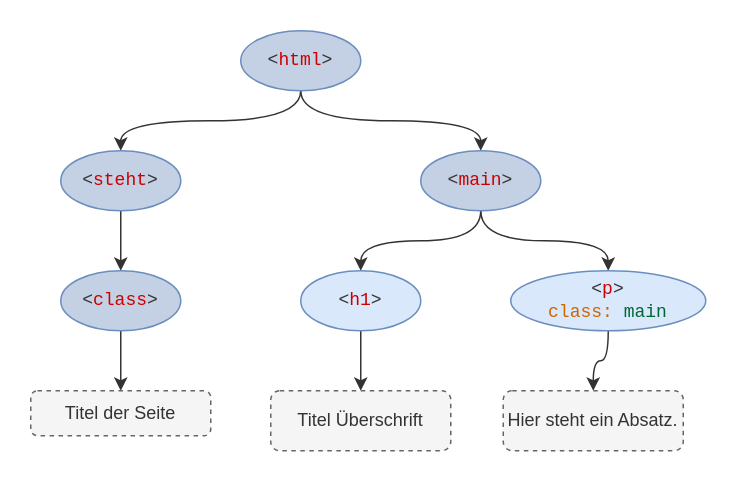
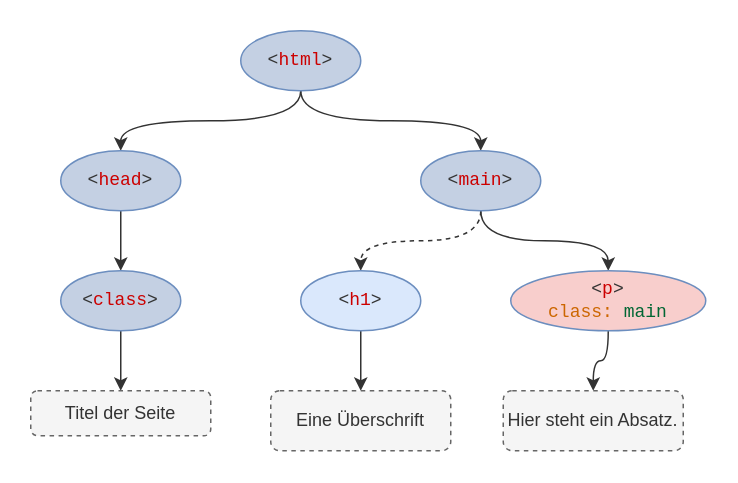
node "<steht>": label "<steht>" -> "<head>"
edge "<main>" -> "<h1>": style solid -> dashed
node "<p> class: main": fillcolor #dae8fc -> #f8cecc
node "Titel Überschrift": label "Titel Überschrift" -> "Eine Überschrift"
